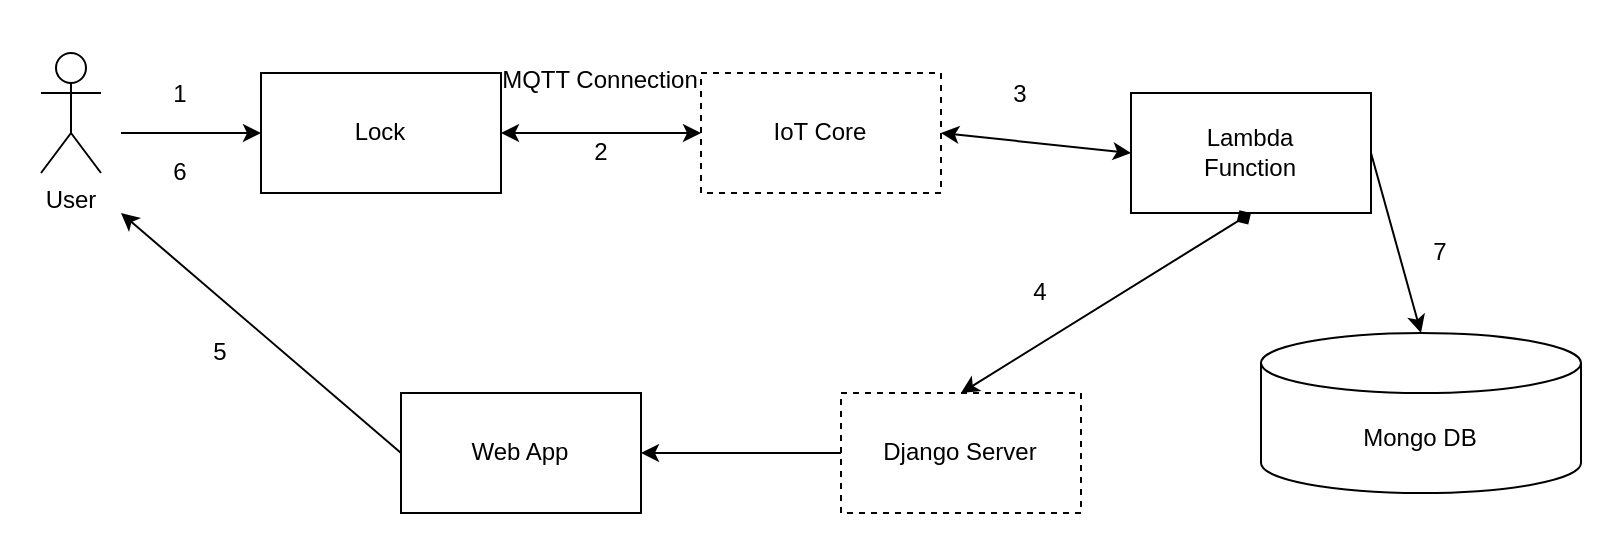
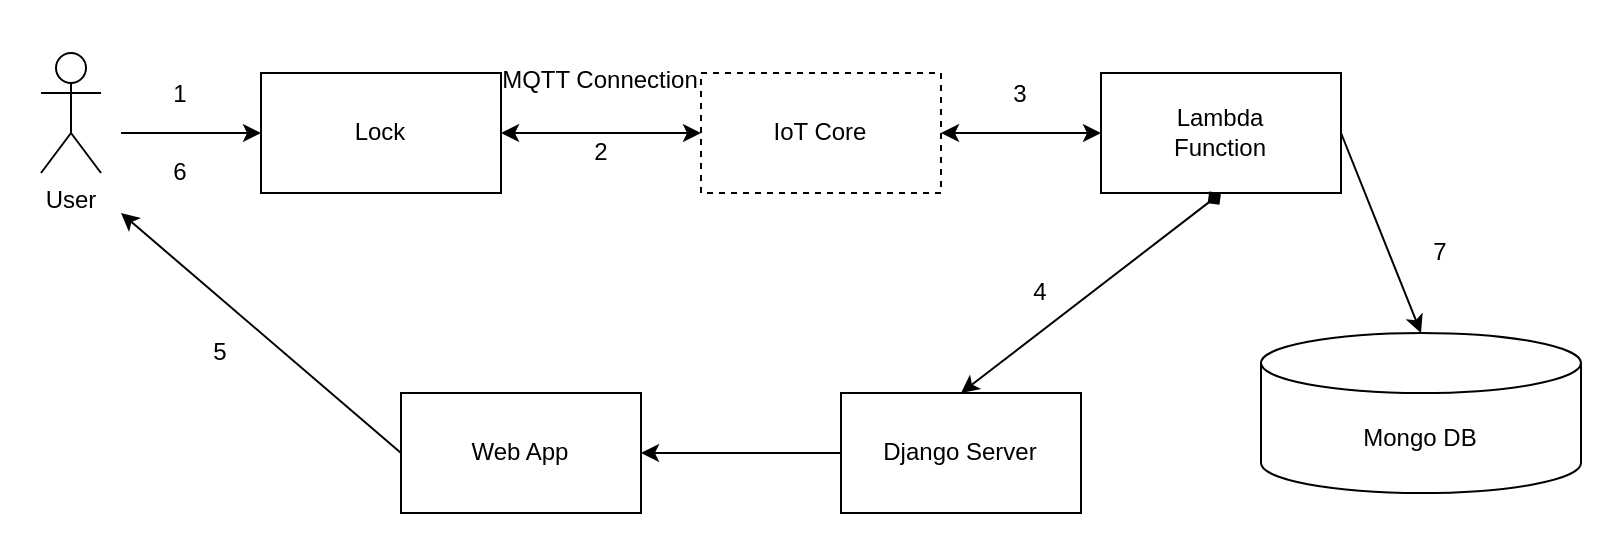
node "Lambda Function": moved (1251, 153) -> (1221, 133)
node "Django Server": style dashed -> solid
